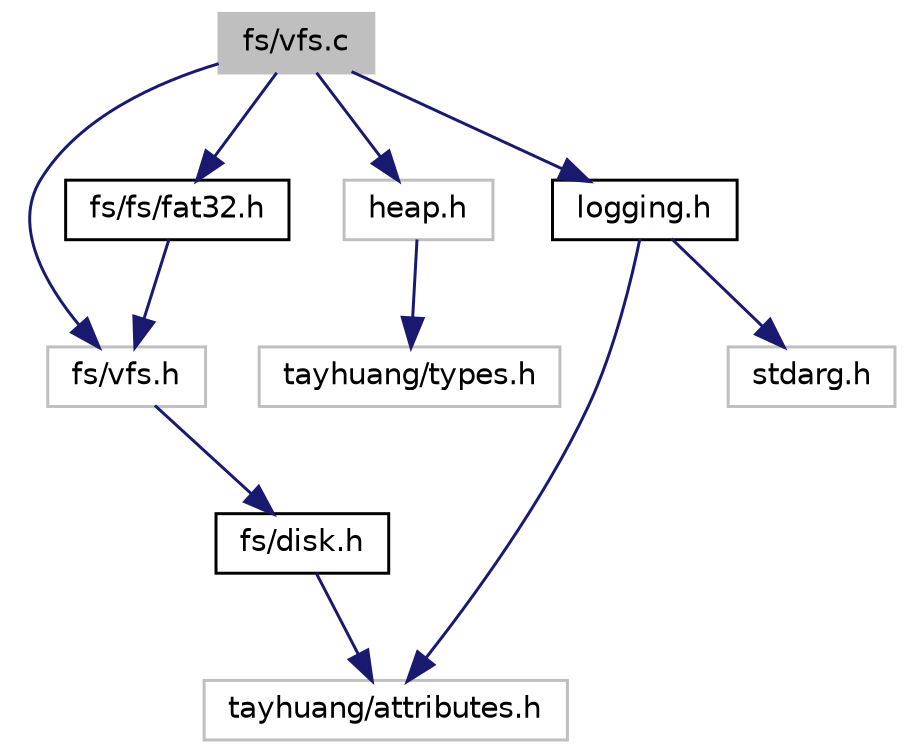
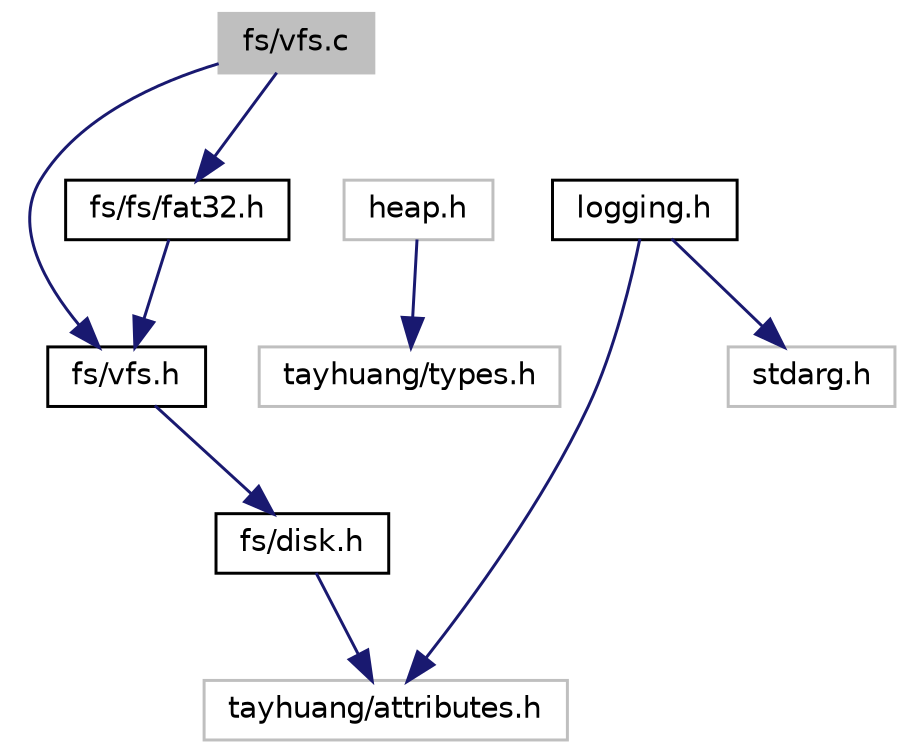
edge "fs/vfs.c" -> "heap.h": removed
edge "fs/vfs.c" -> "logging.h": removed
node "fs/vfs.h": color grey75 -> black
